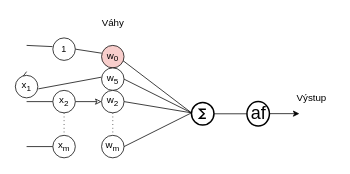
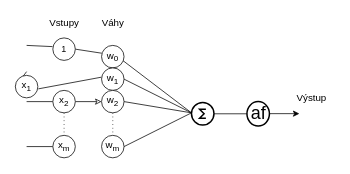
node "Vstupy": added
node "w0": fillcolor #f8cecc -> #ffffff
node "w5": label "w5" -> "w1"
